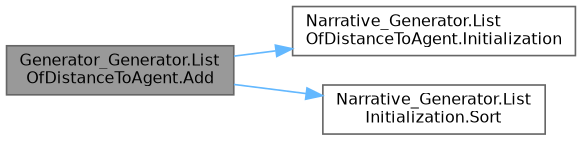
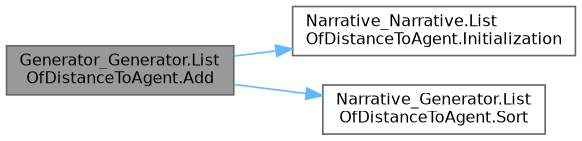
node "Narrative_Generator.List OfDistanceToAgent.Initialization": label "Narrative_Generator.List OfDistanceToAgent.Initialization" -> "Narrative_Narrative.List OfDistanceToAgent.Initialization"
node "Narrative_Generator.List Initialization.Sort": label "Narrative_Generator.List Initialization.Sort" -> "Narrative_Generator.List OfDistanceToAgent.Sort"
